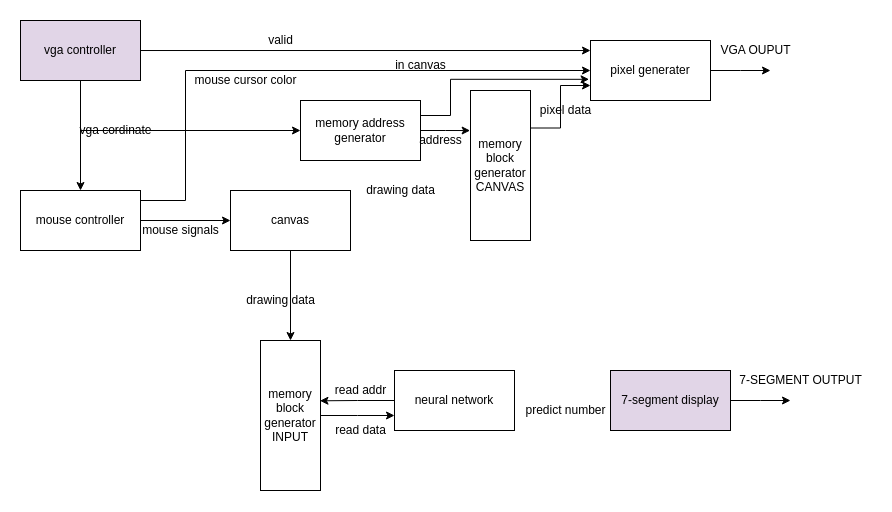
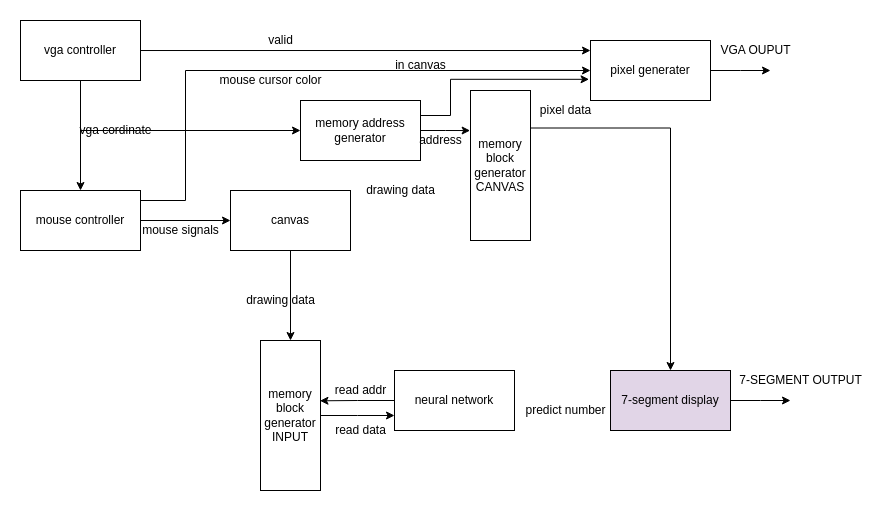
node "vga controller": fillcolor #e1d5e7 -> #ffffff
node "mouse cursor color": moved (246, 81) -> (271, 81)
edge "memory block generator CANVAS" -> "pixel generater": now "memory block generator CANVAS" -> "7-segment display"
